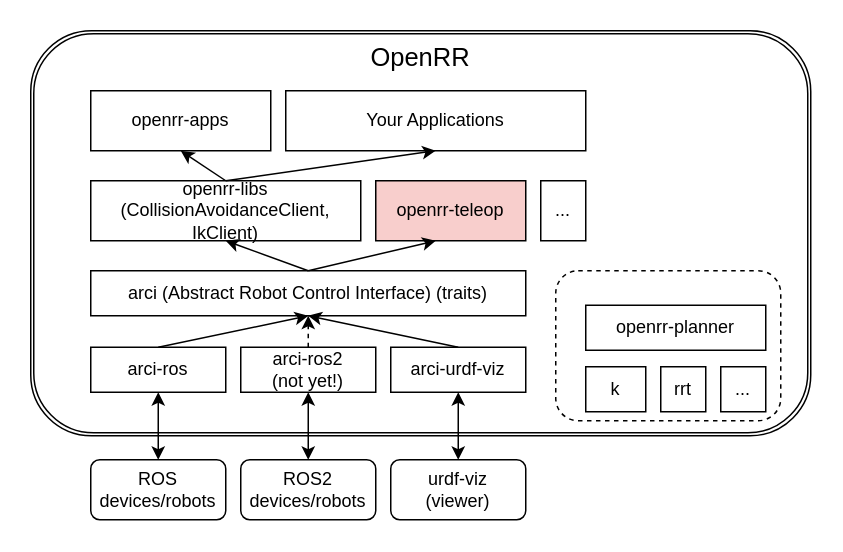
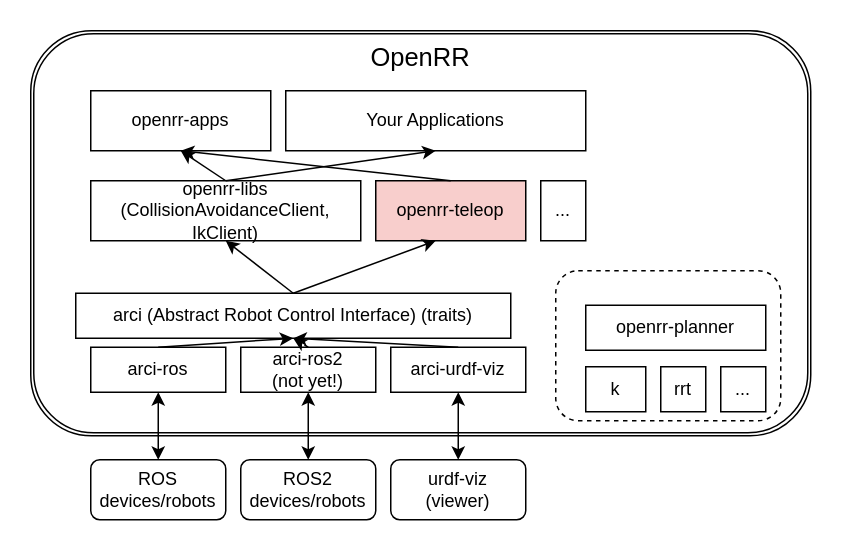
edge "openrr-teleop" -> "openrr-apps": added
node "arci (Abstract Robot Control Interface) (traits)": moved (308, 293) -> (293, 316)
